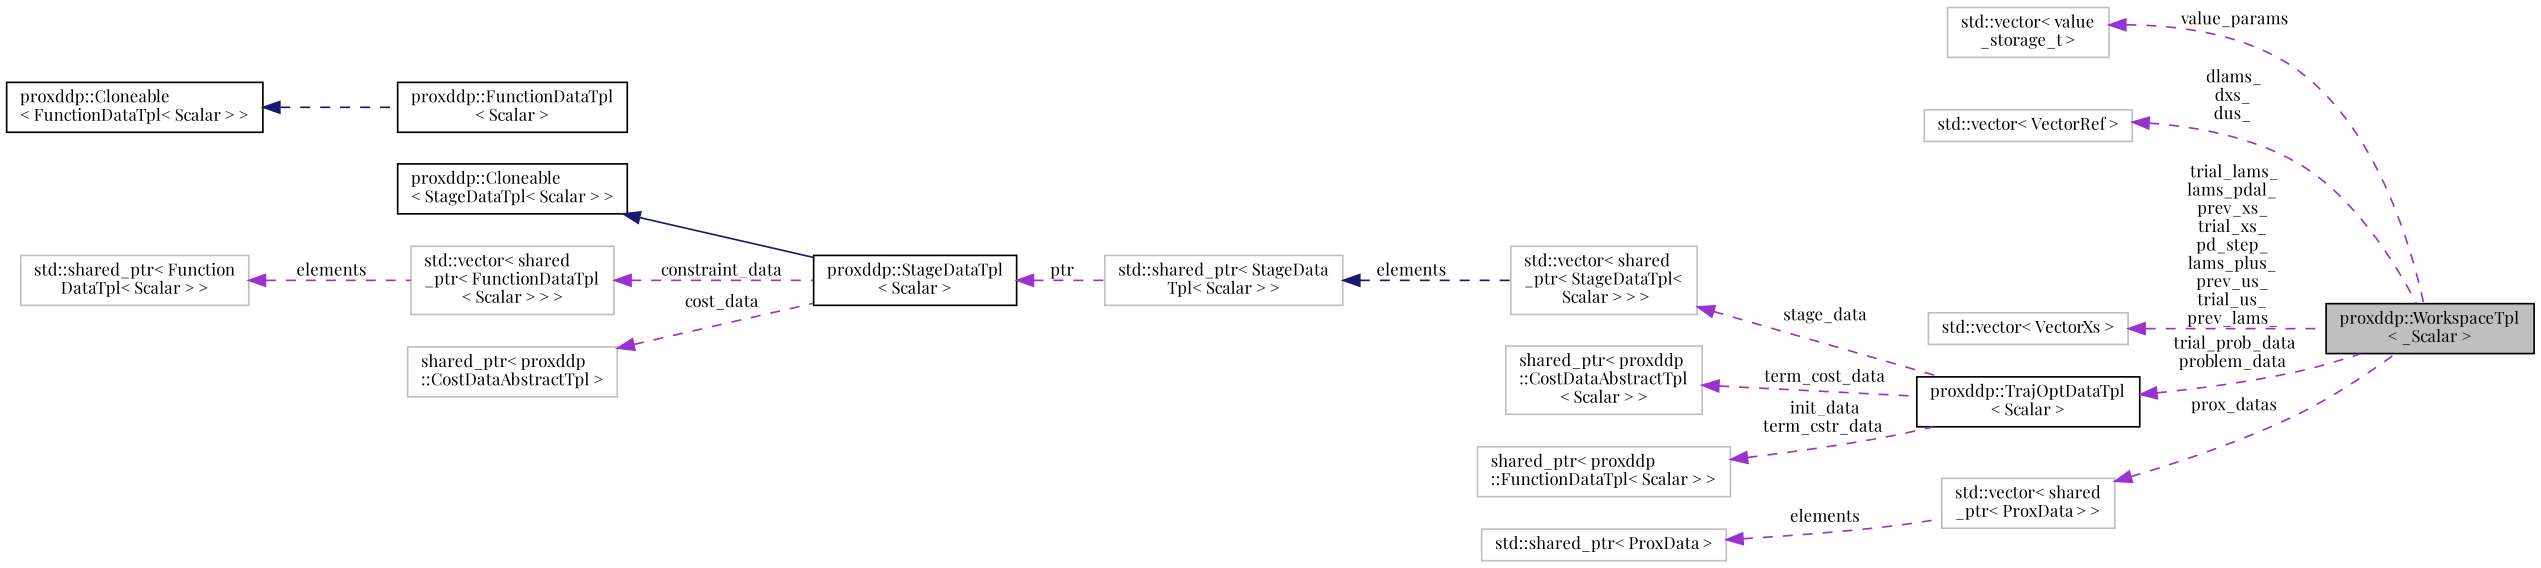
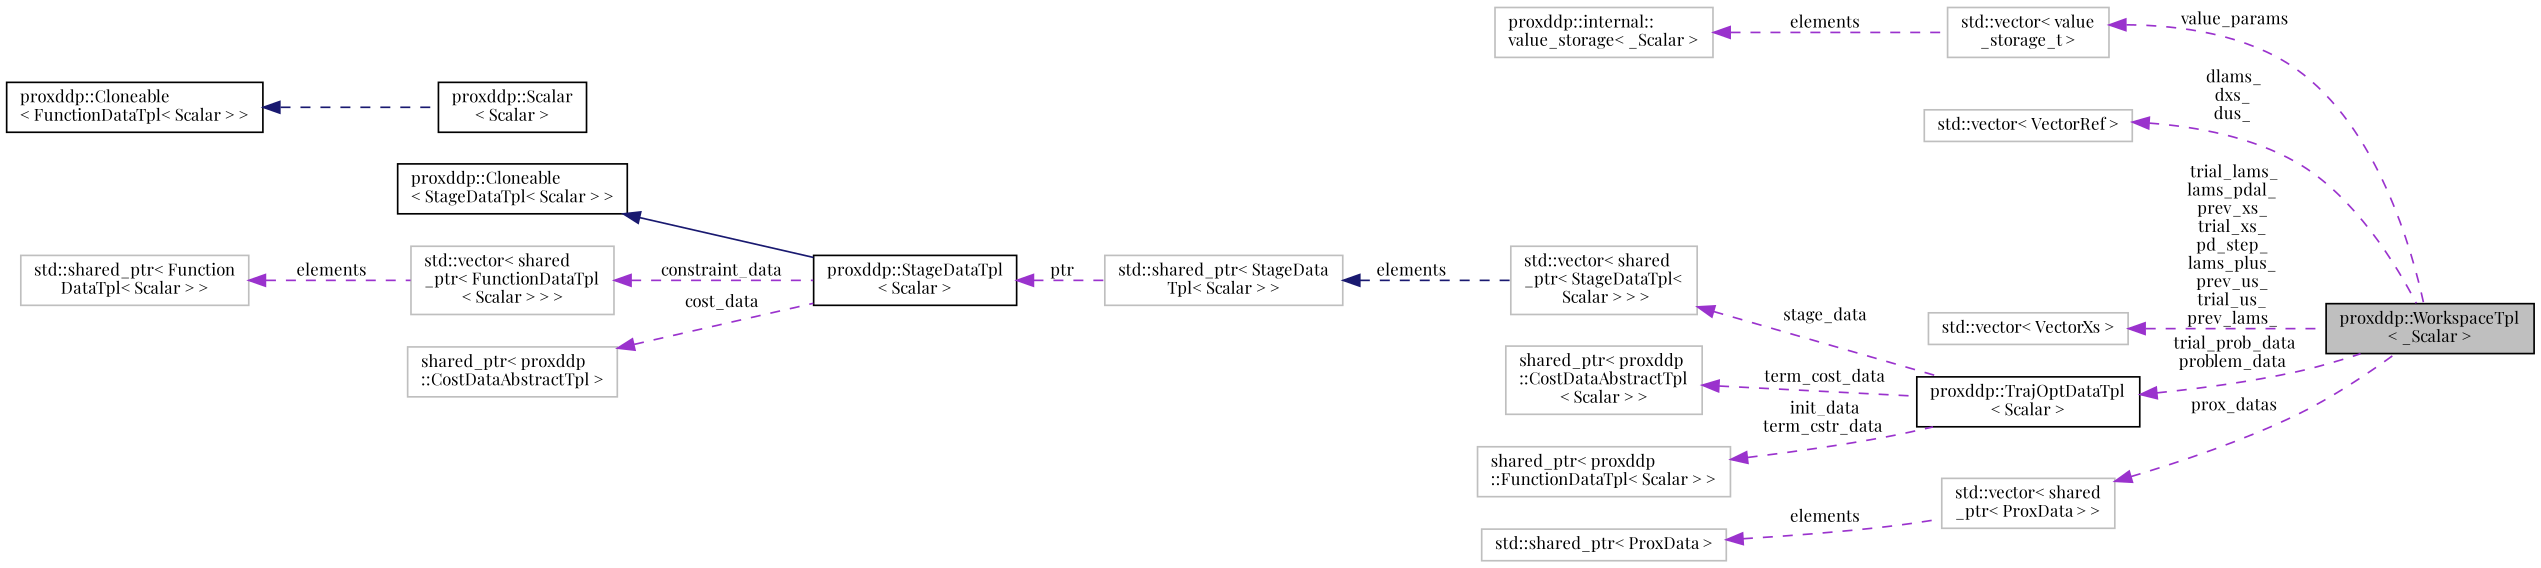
node "proxddp::internal:: value_storage< _Scalar >": added
node "proxddp::FunctionDataTpl < Scalar >": label "proxddp::FunctionDataTpl < Scalar >" -> "proxddp::Scalar < Scalar >"
